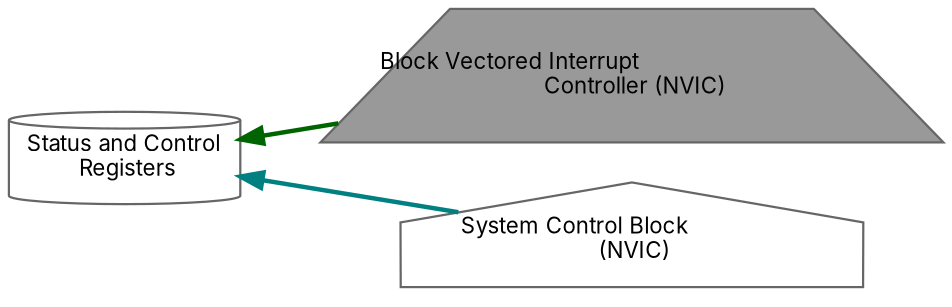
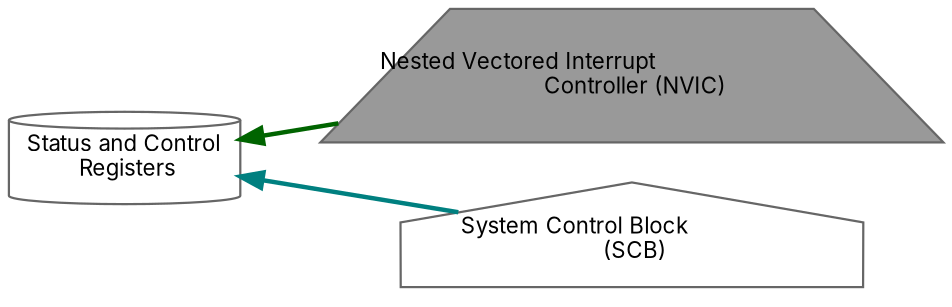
node "Block Vectored Interrupt Controller (NVIC)": label "Block Vectored Interrupt Controller (NVIC)" -> "Nested Vectored Interrupt Controller (NVIC)"
node "System Control Block (NVIC)": label "System Control Block (NVIC)" -> "System Control Block (SCB)"
